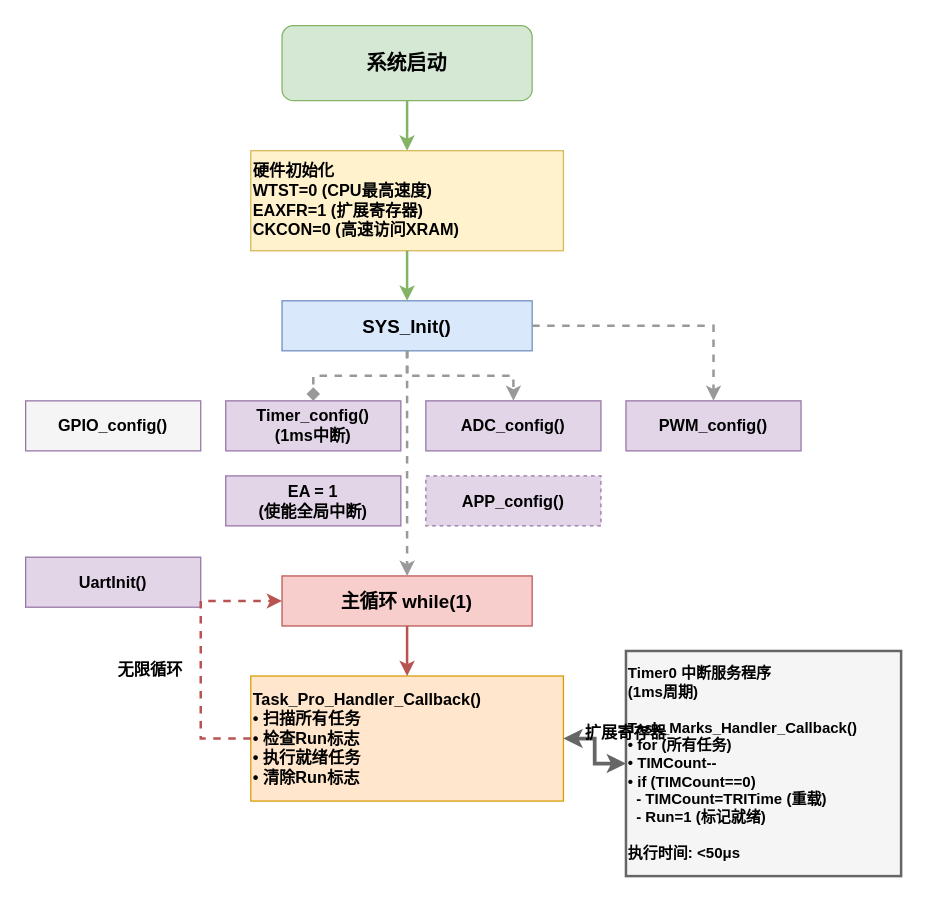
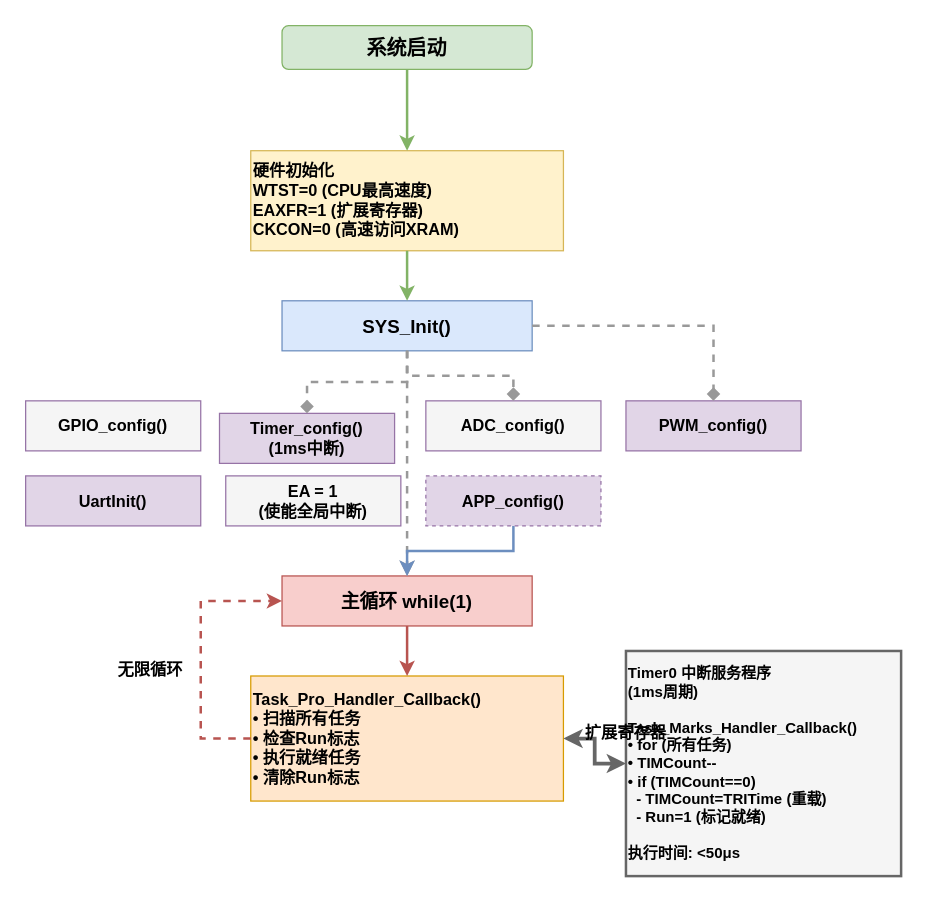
node "系统启动": size 250x75 -> 250x44
edge "SYS_Init()" -> "ADC_config()": arrowhead classic -> diamond
edge "SYS_Init()" -> "PWM_config()": arrowhead classic -> diamond
node "Timer_config() (1ms中断)": moved (313, 426) -> (307, 438)
node "ADC_config()": fillcolor #e1d5e7 -> #f5f5f5
node "EA = 1 (使能全局中断)": fillcolor #e1d5e7 -> #f5f5f5
edge "APP_config()" -> "主循环 while(1)": added
node "UartInit()": moved (113, 582) -> (113, 501)
